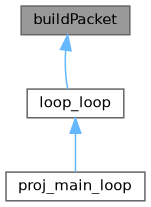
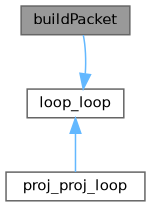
edge "loop_loop" -> "buildPacket": reversed
node "proj_main_loop": label "proj_main_loop" -> "proj_proj_loop"
